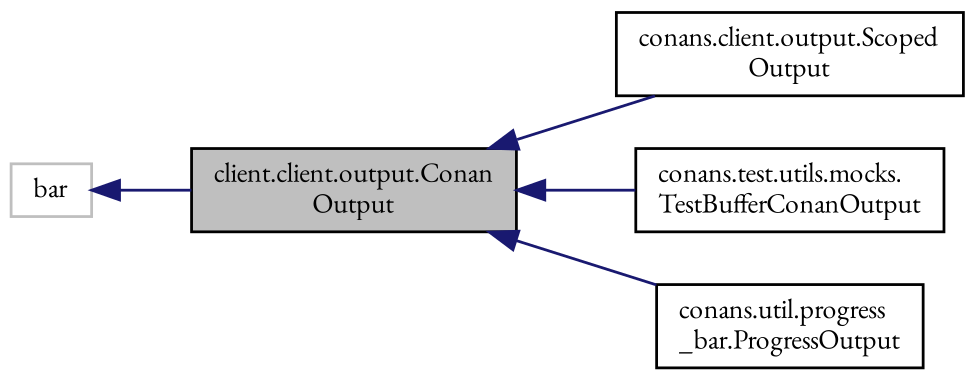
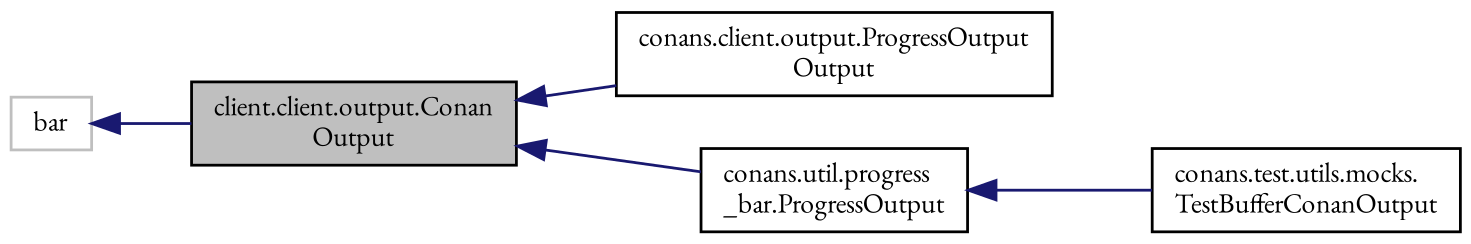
node "conans.client.output.Scoped Output": label "conans.client.output.Scoped Output" -> "conans.client.output.ProgressOutput Output"
edge "conans.test.utils.mocks. TestBufferConanOutput" -> "client.client.output.Conan Output": now "conans.test.utils.mocks. TestBufferConanOutput" -> "conans.util.progress _bar.ProgressOutput"
